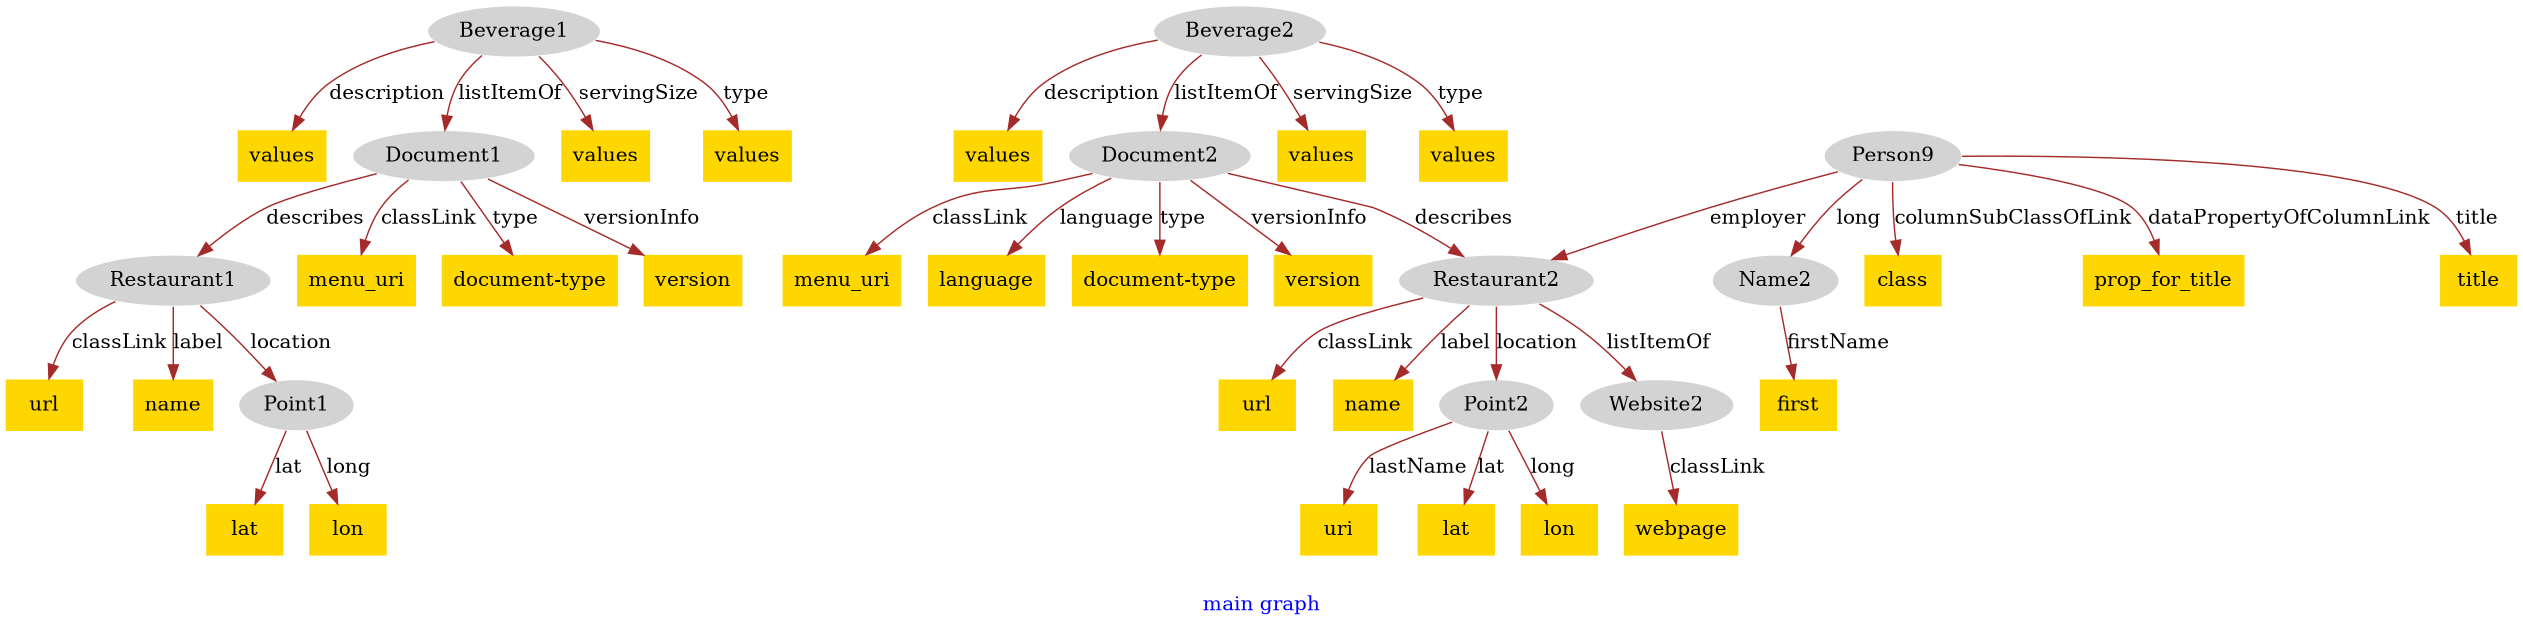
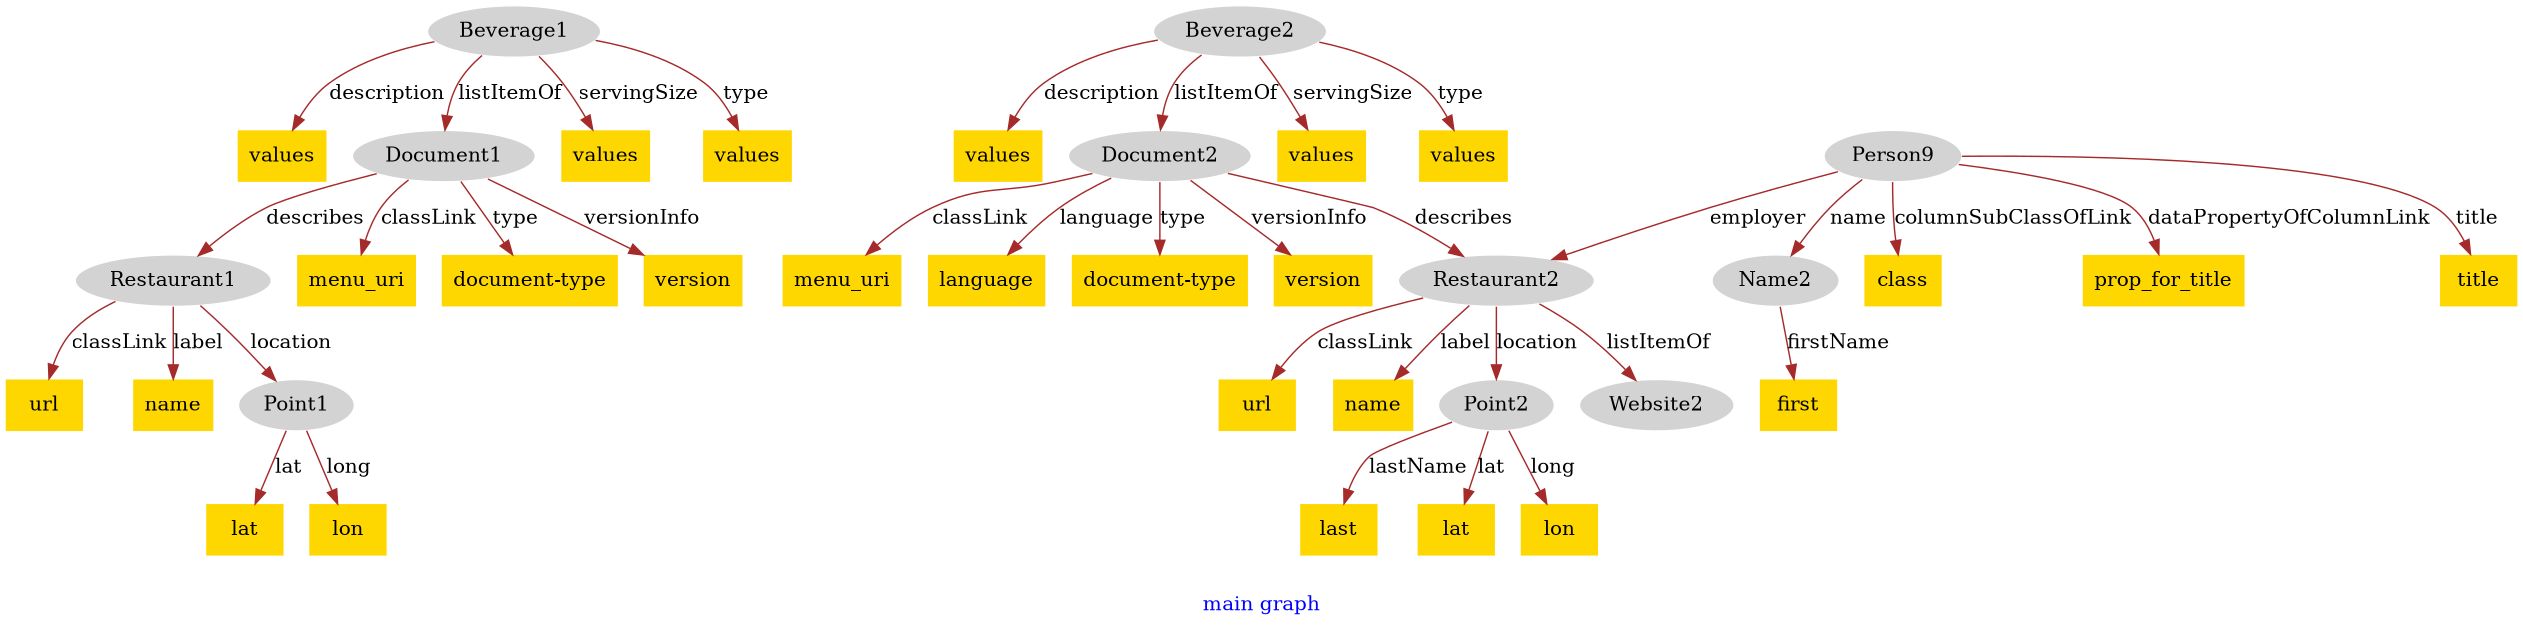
edge "Person9" -> "Name2": label "long" -> "name"
node "uri": label "uri" -> "last"
node "webpage": removed
